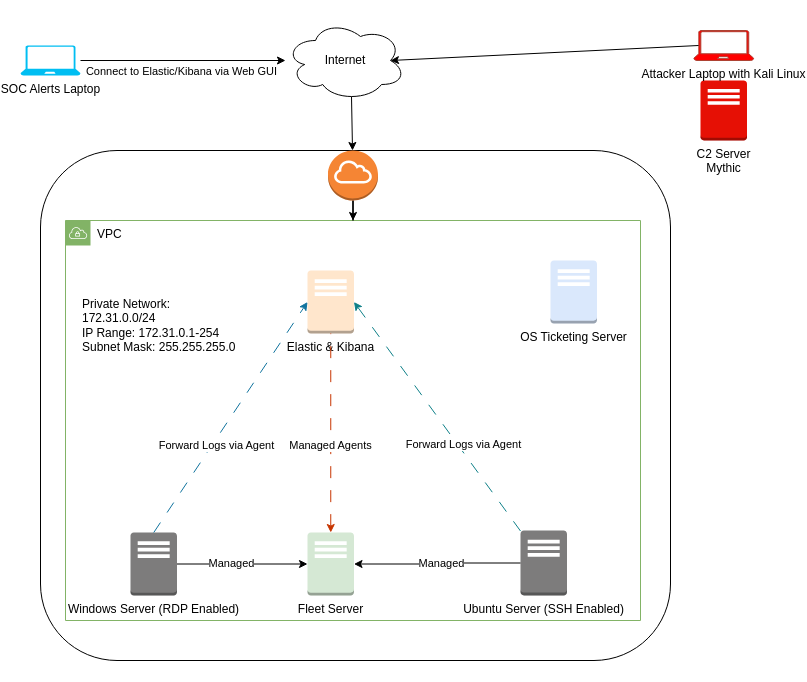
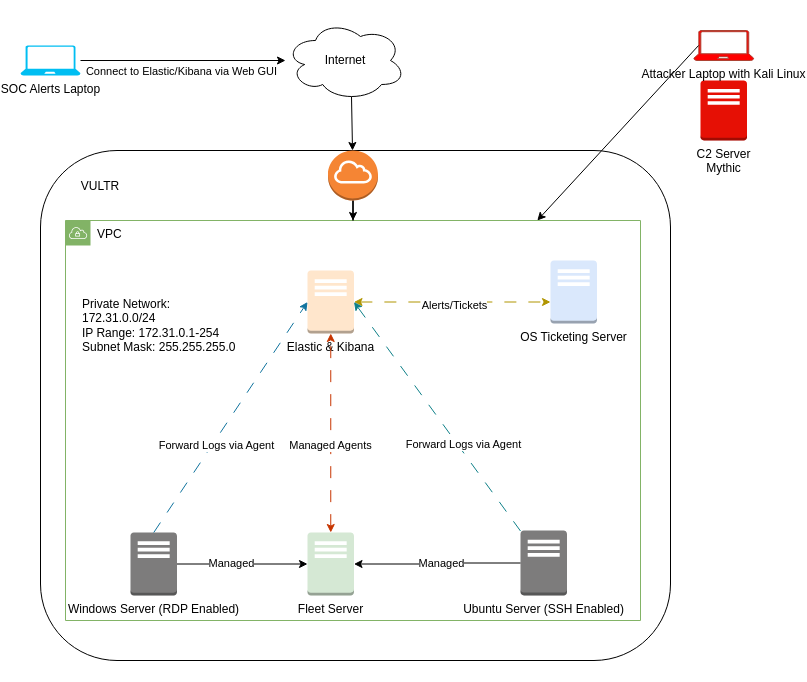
edge "Attacker Laptop with Kali Linux" -> "Internet": now "Attacker Laptop with Kali Linux" -> "VPC"
node "VULTR": added
edge "OS Ticketing Server" -- "Elastic & Kibana": added, label "Alerts/Tickets"
edge "Elastic & Kibana" -> "Fleet Server": arrowhead none -> classic
